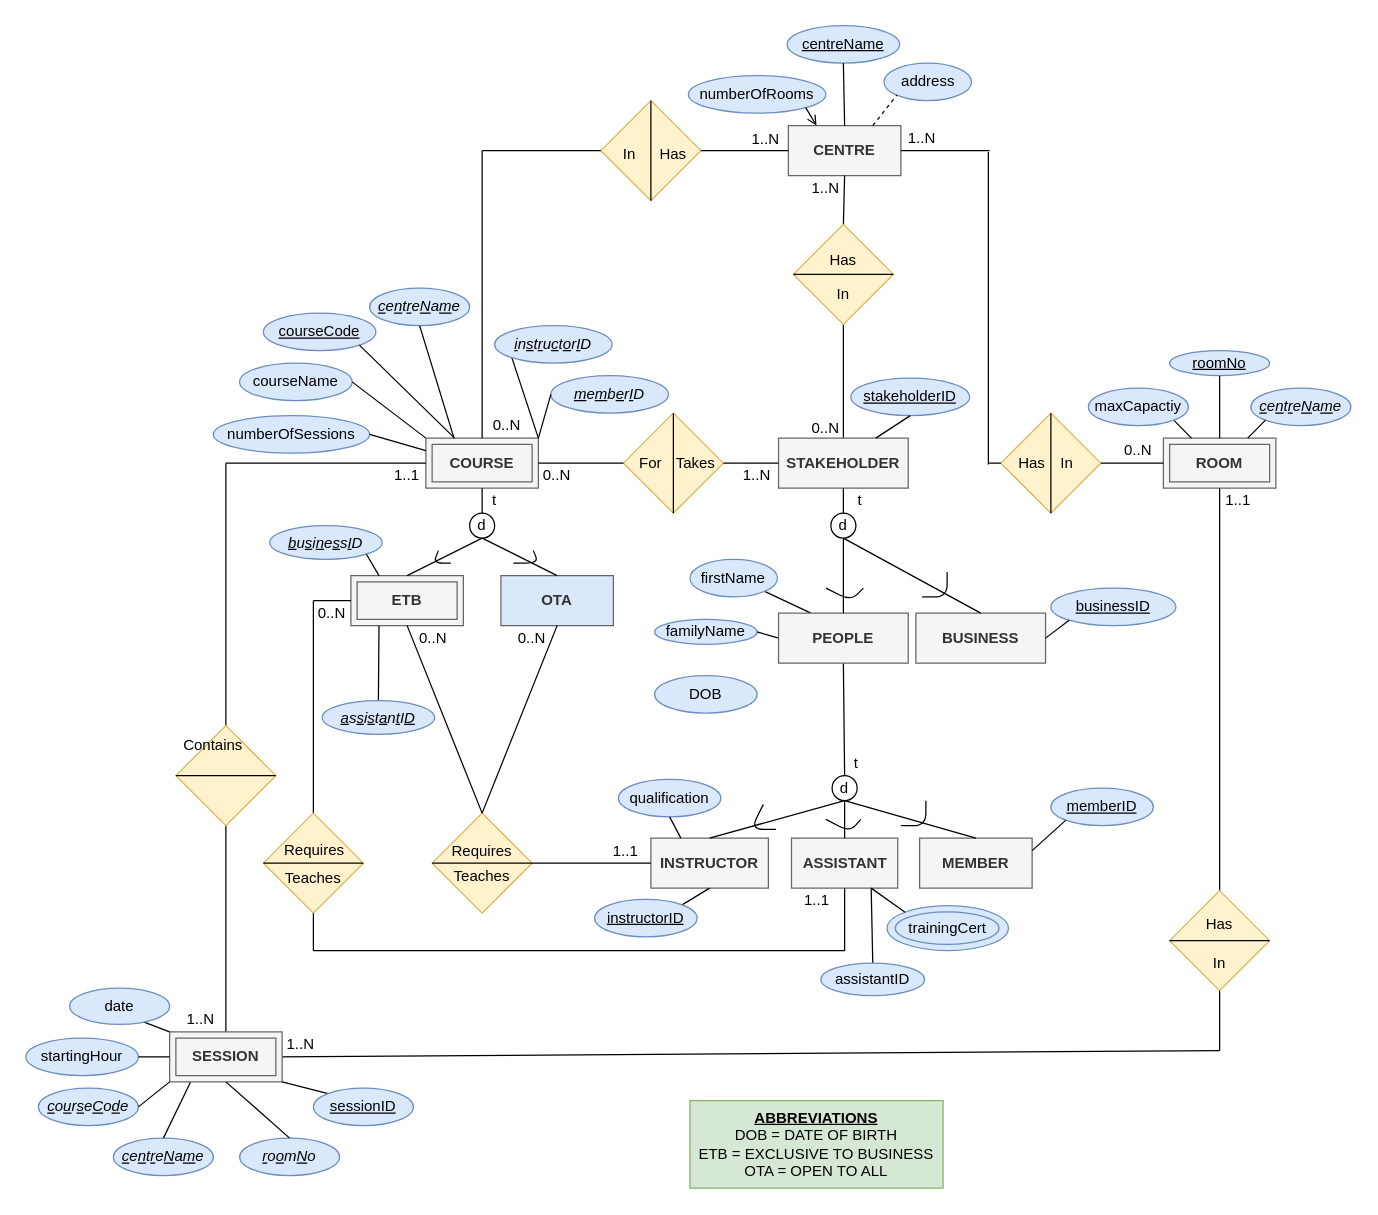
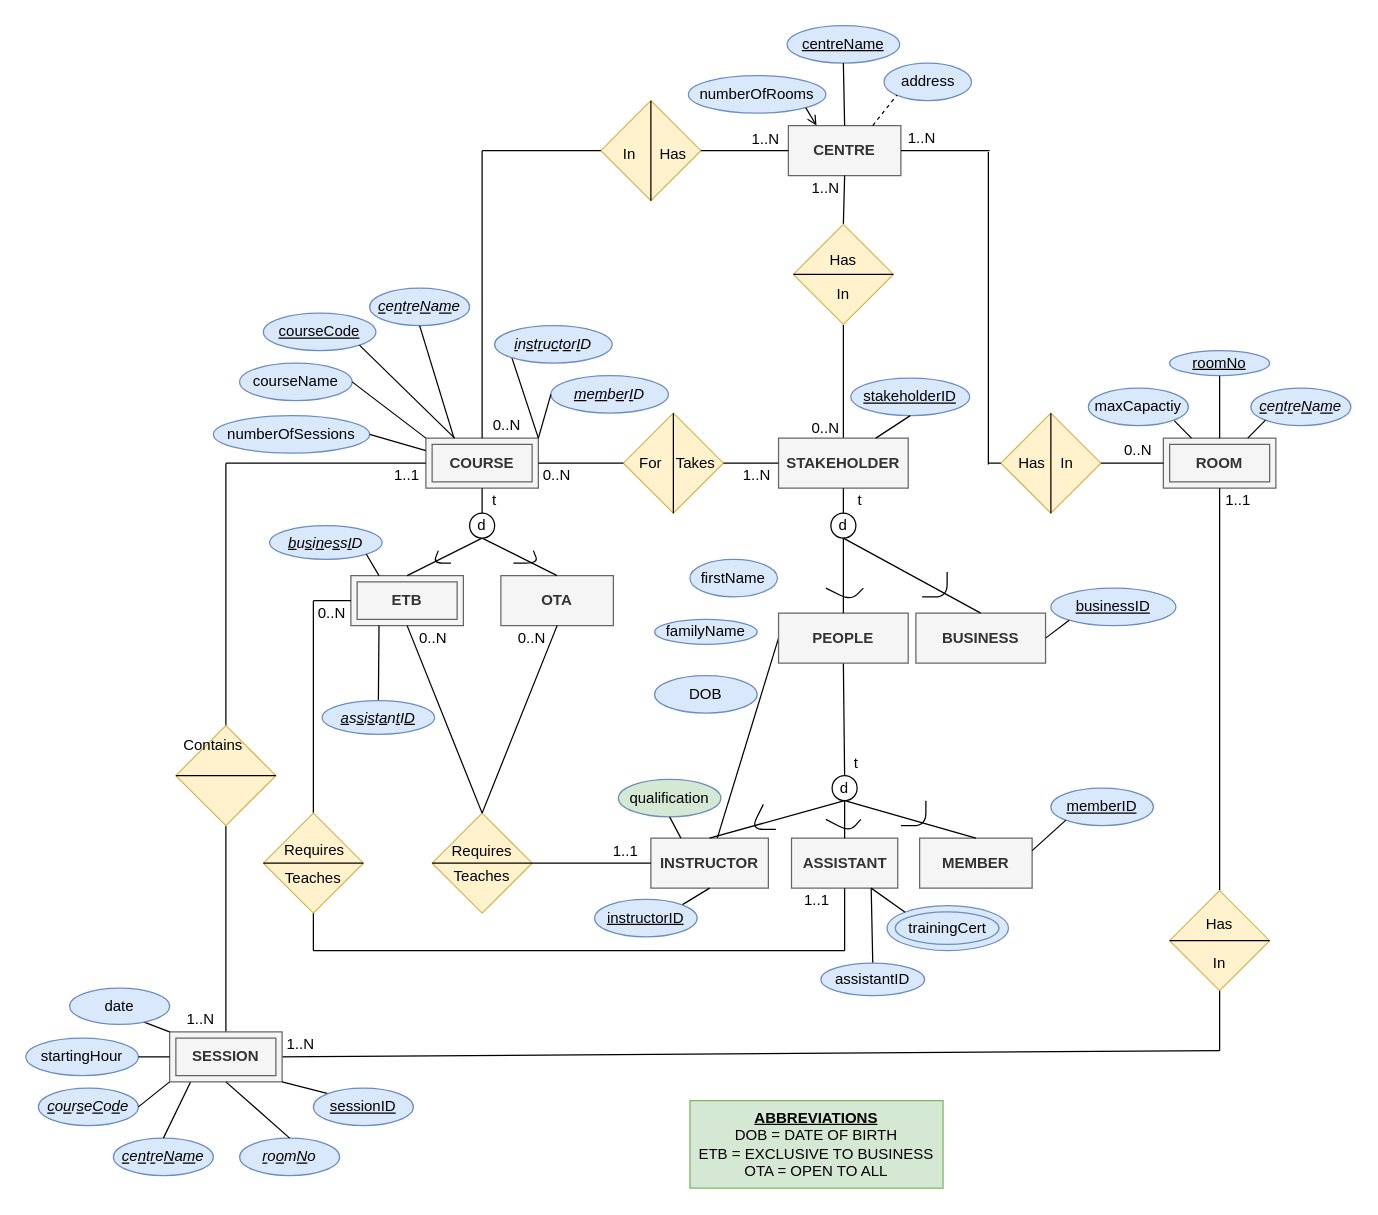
node "OTA": fillcolor #dae8fc -> #f5f5f5
edge "firstName" -- "PEOPLE": removed
edge "familyName" -- "PEOPLE": now "INSTRUCTOR" -- "PEOPLE"
node "qualification": fillcolor #dae8fc -> #d5e8d4
